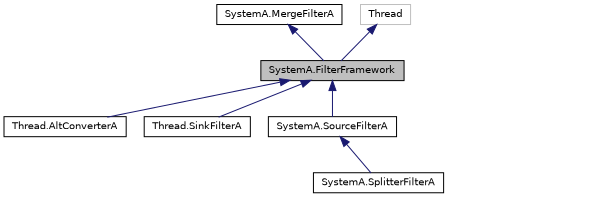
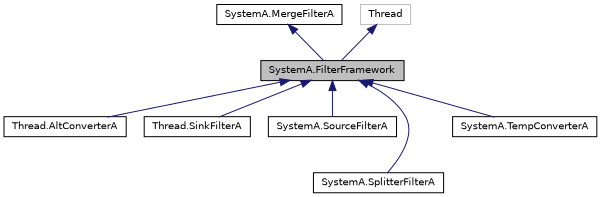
node "SystemA.TempConverterA": added
edge "SystemA.SplitterFilterA" -> "SystemA.SourceFilterA": now "SystemA.SplitterFilterA" -> "SystemA.FilterFramework"
